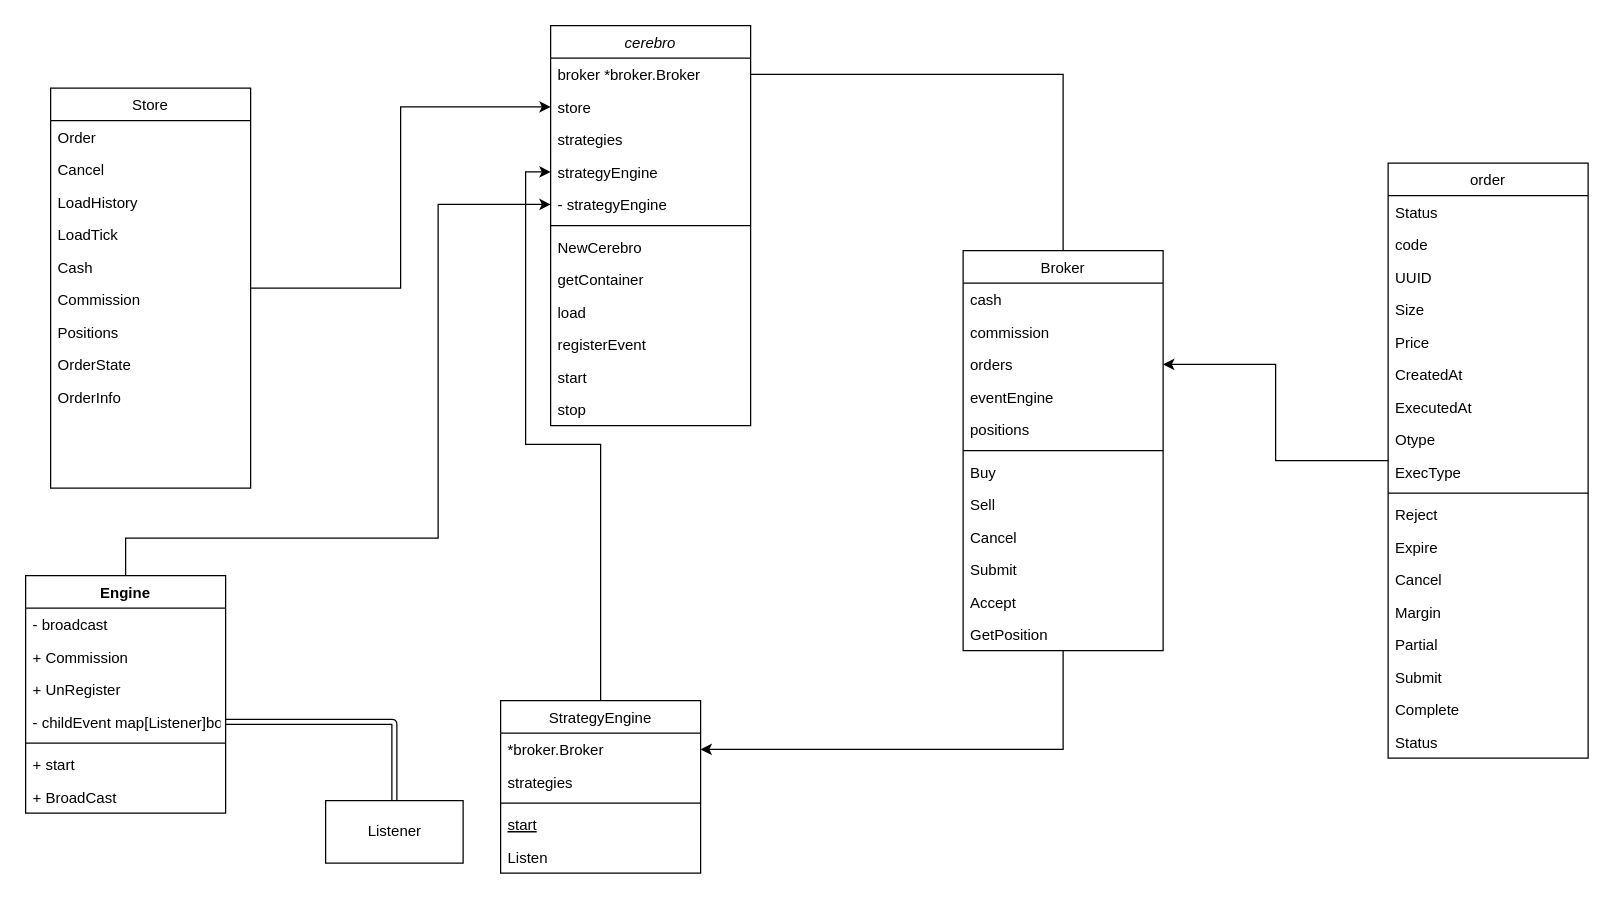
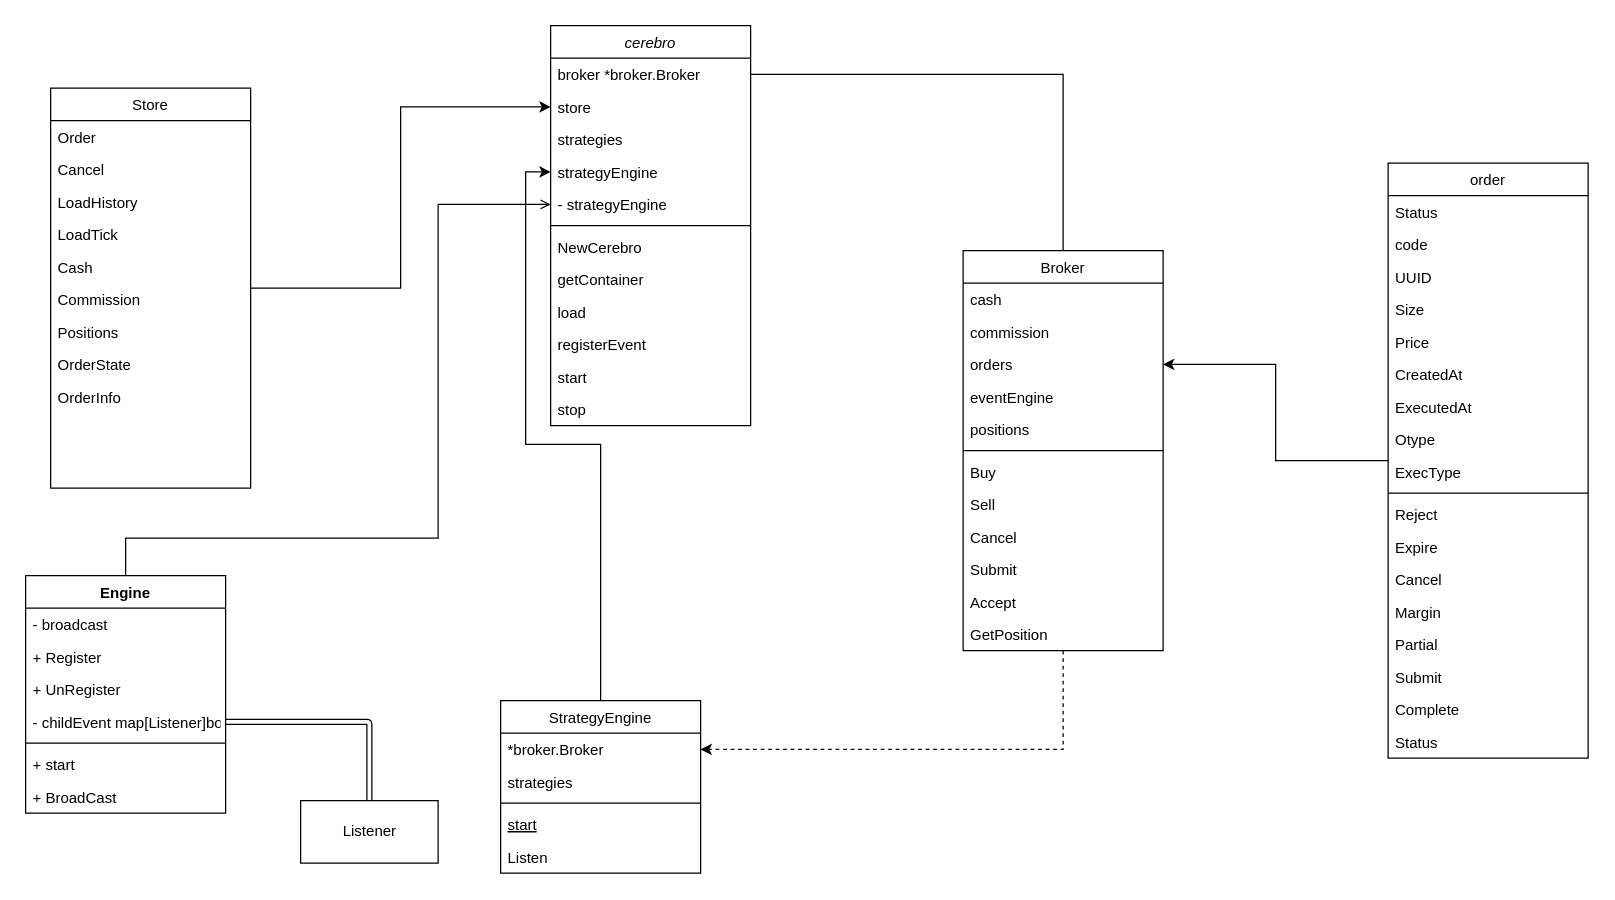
edge "Engine" -> "- strategyEngine": arrowhead classic -> open
node "+ Commission": label "+ Commission" -> "+ Register"
edge "Broker" -> "*broker.Broker": style solid -> dashed
node "Listener": moved (394, 832) -> (369, 832)
